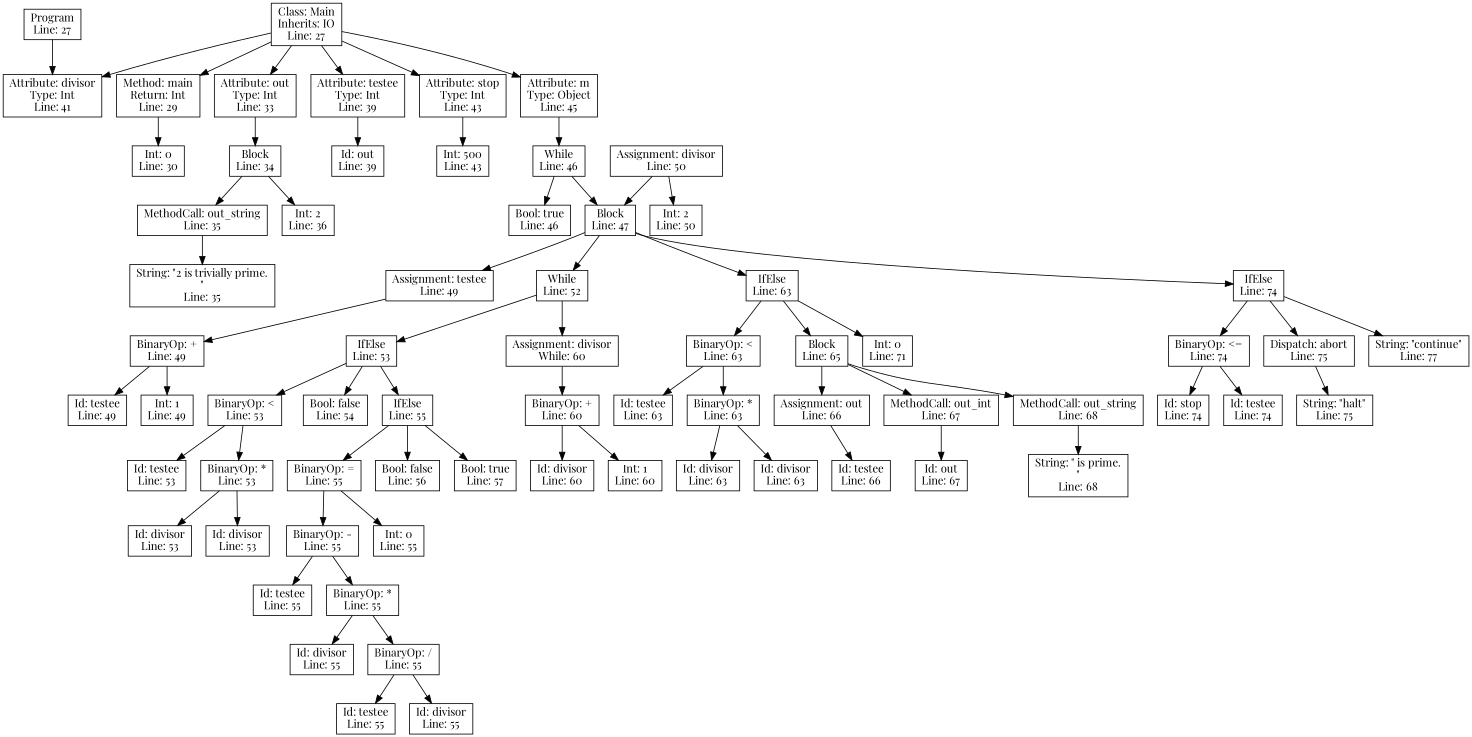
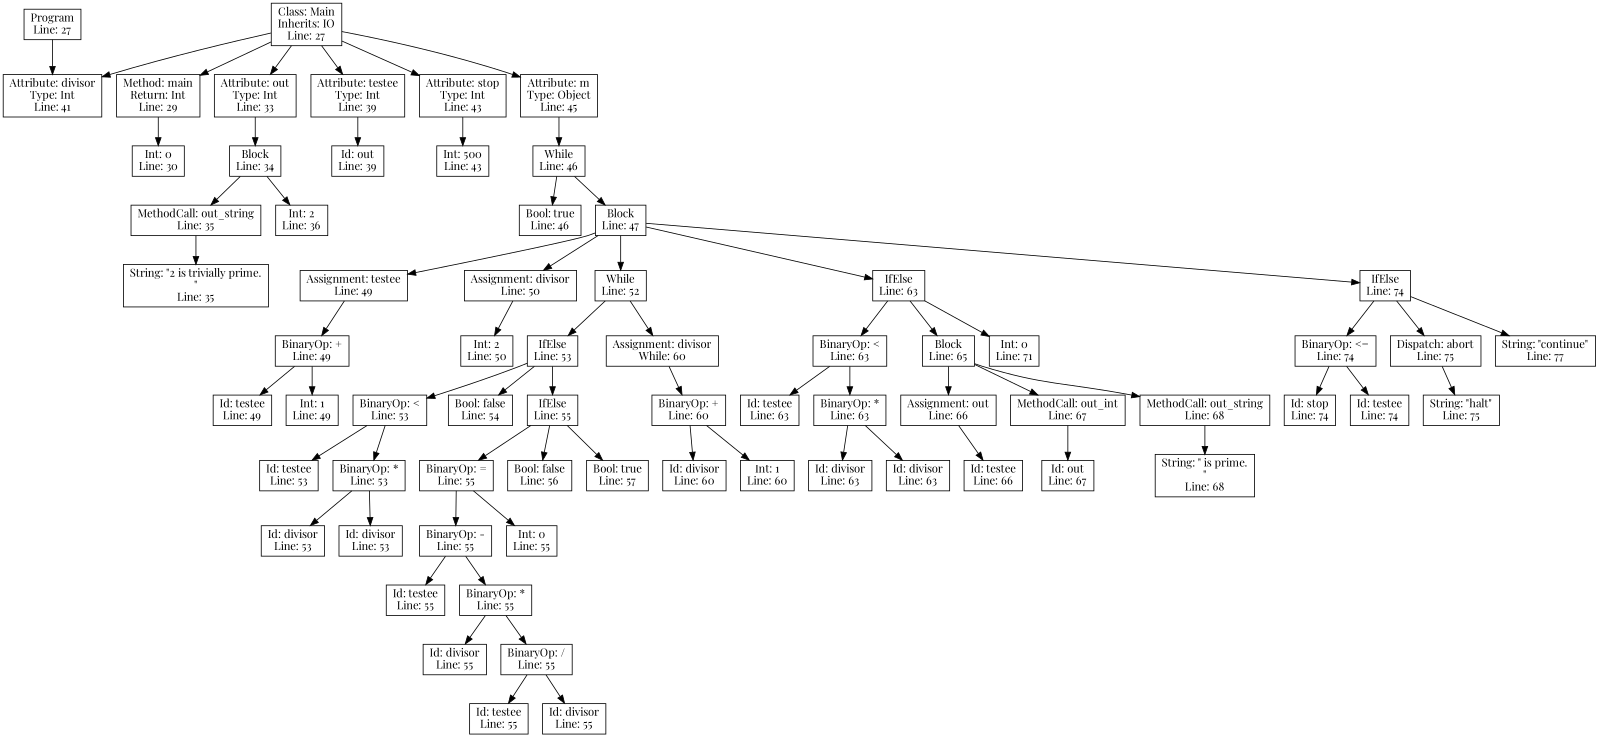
edge "Assignment: divisor Line: 50" -> "Block Line: 47": reversed
